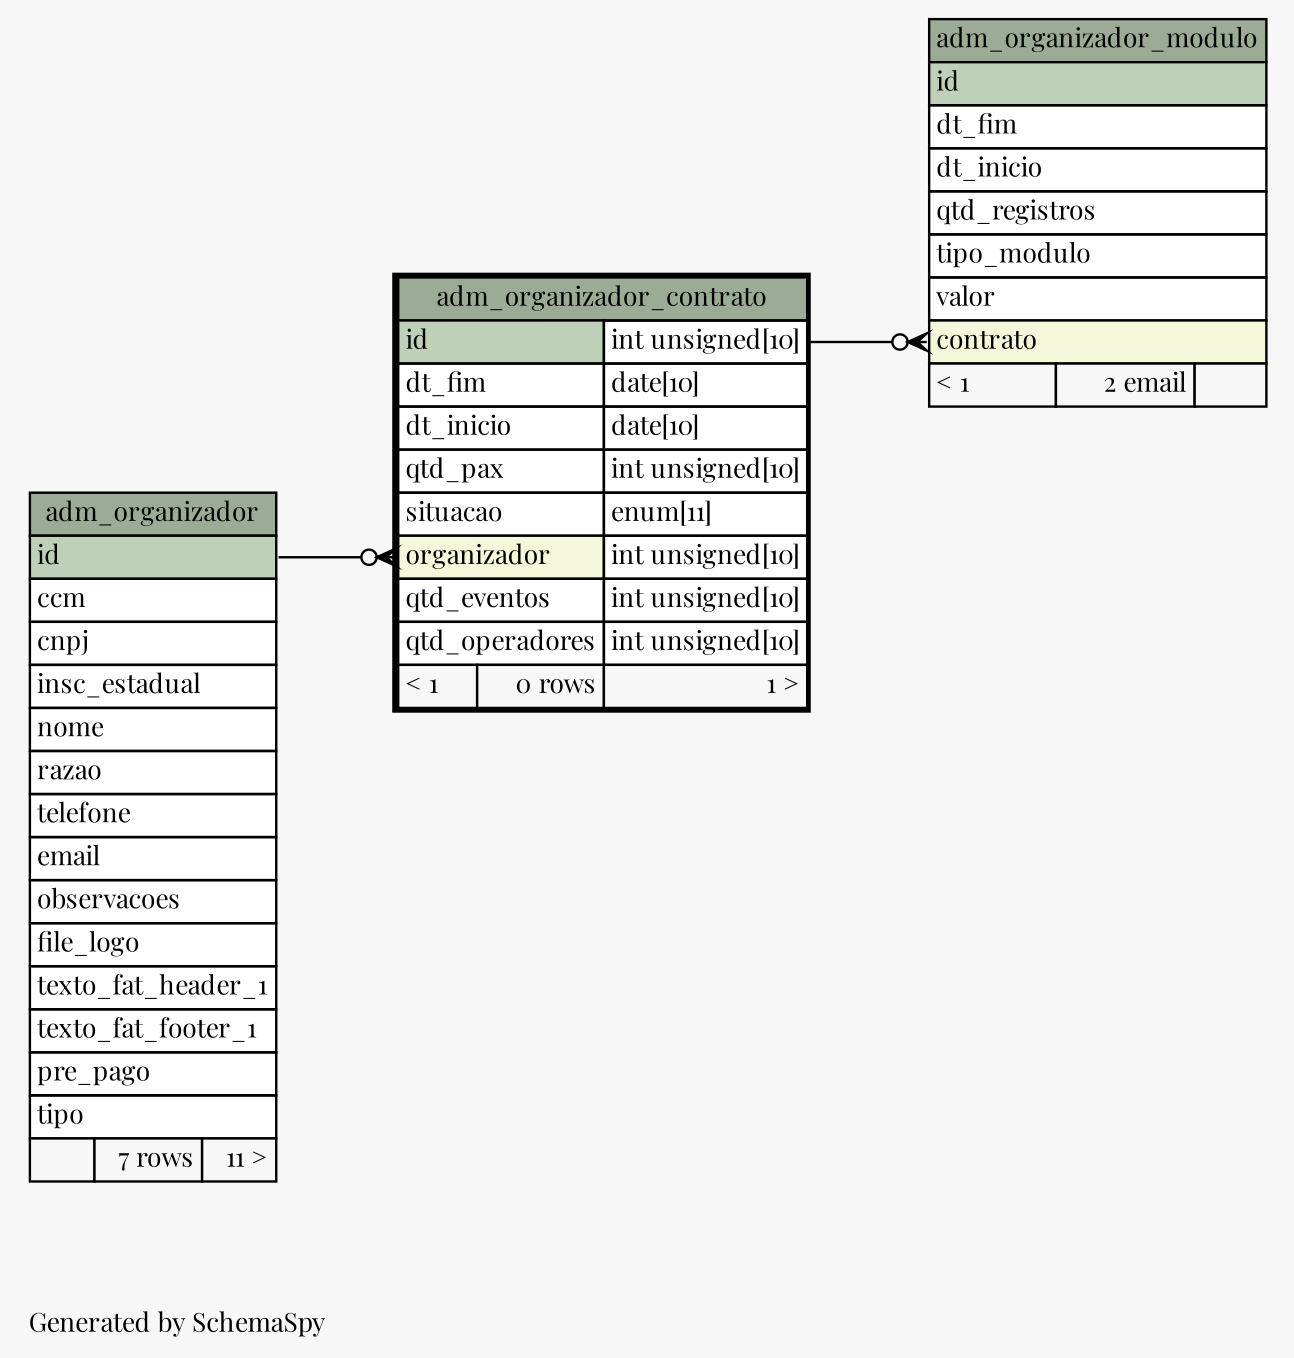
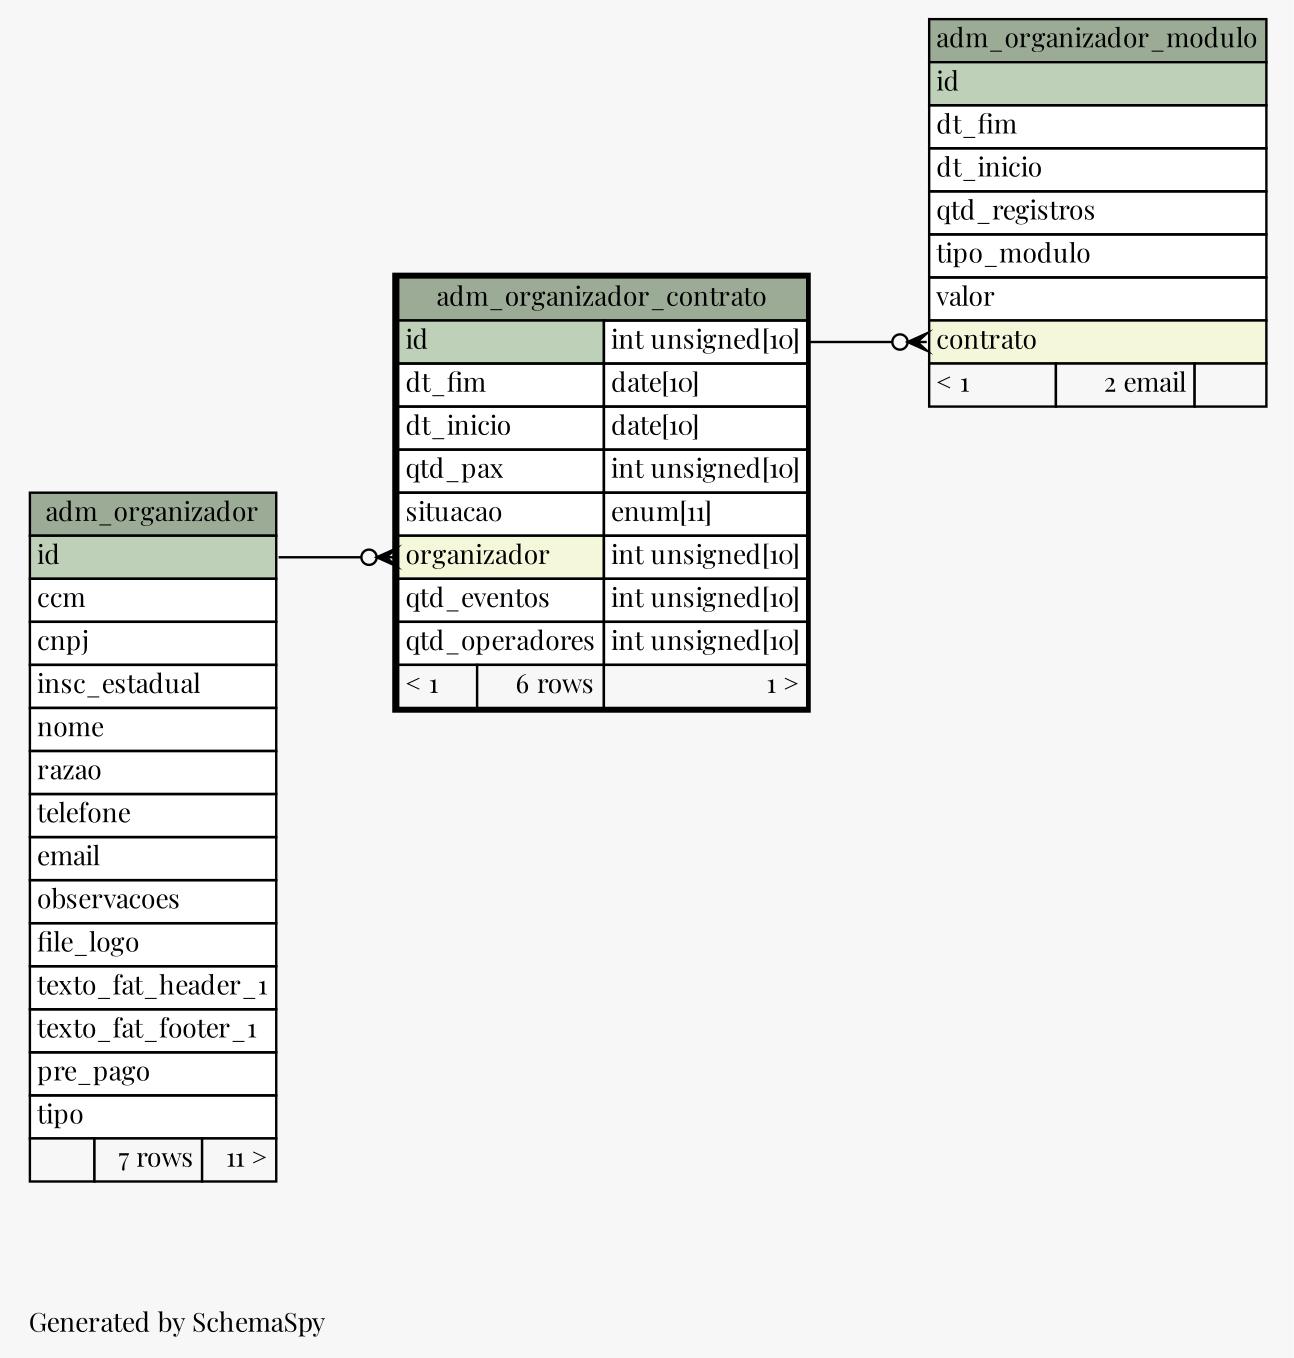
node "adm_organizador_contrato": text "0 rows" -> "6 rows"
